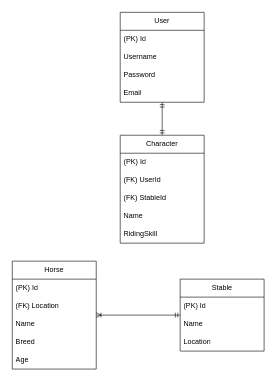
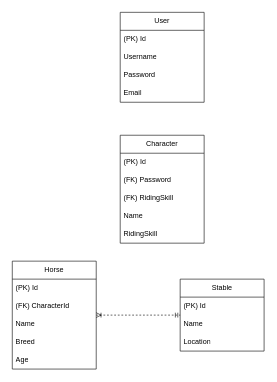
edge "User" -- "Character": removed
node "(FK) UserId": label "(FK) UserId" -> "(FK) Password"
node "(FK) StableId": label "(FK) StableId" -> "(FK) RidingSkill"
node "(FK) Location": label "(FK) Location" -> "(FK) CharacterId"
edge "Horse" -- "Stable": style solid -> dashed
